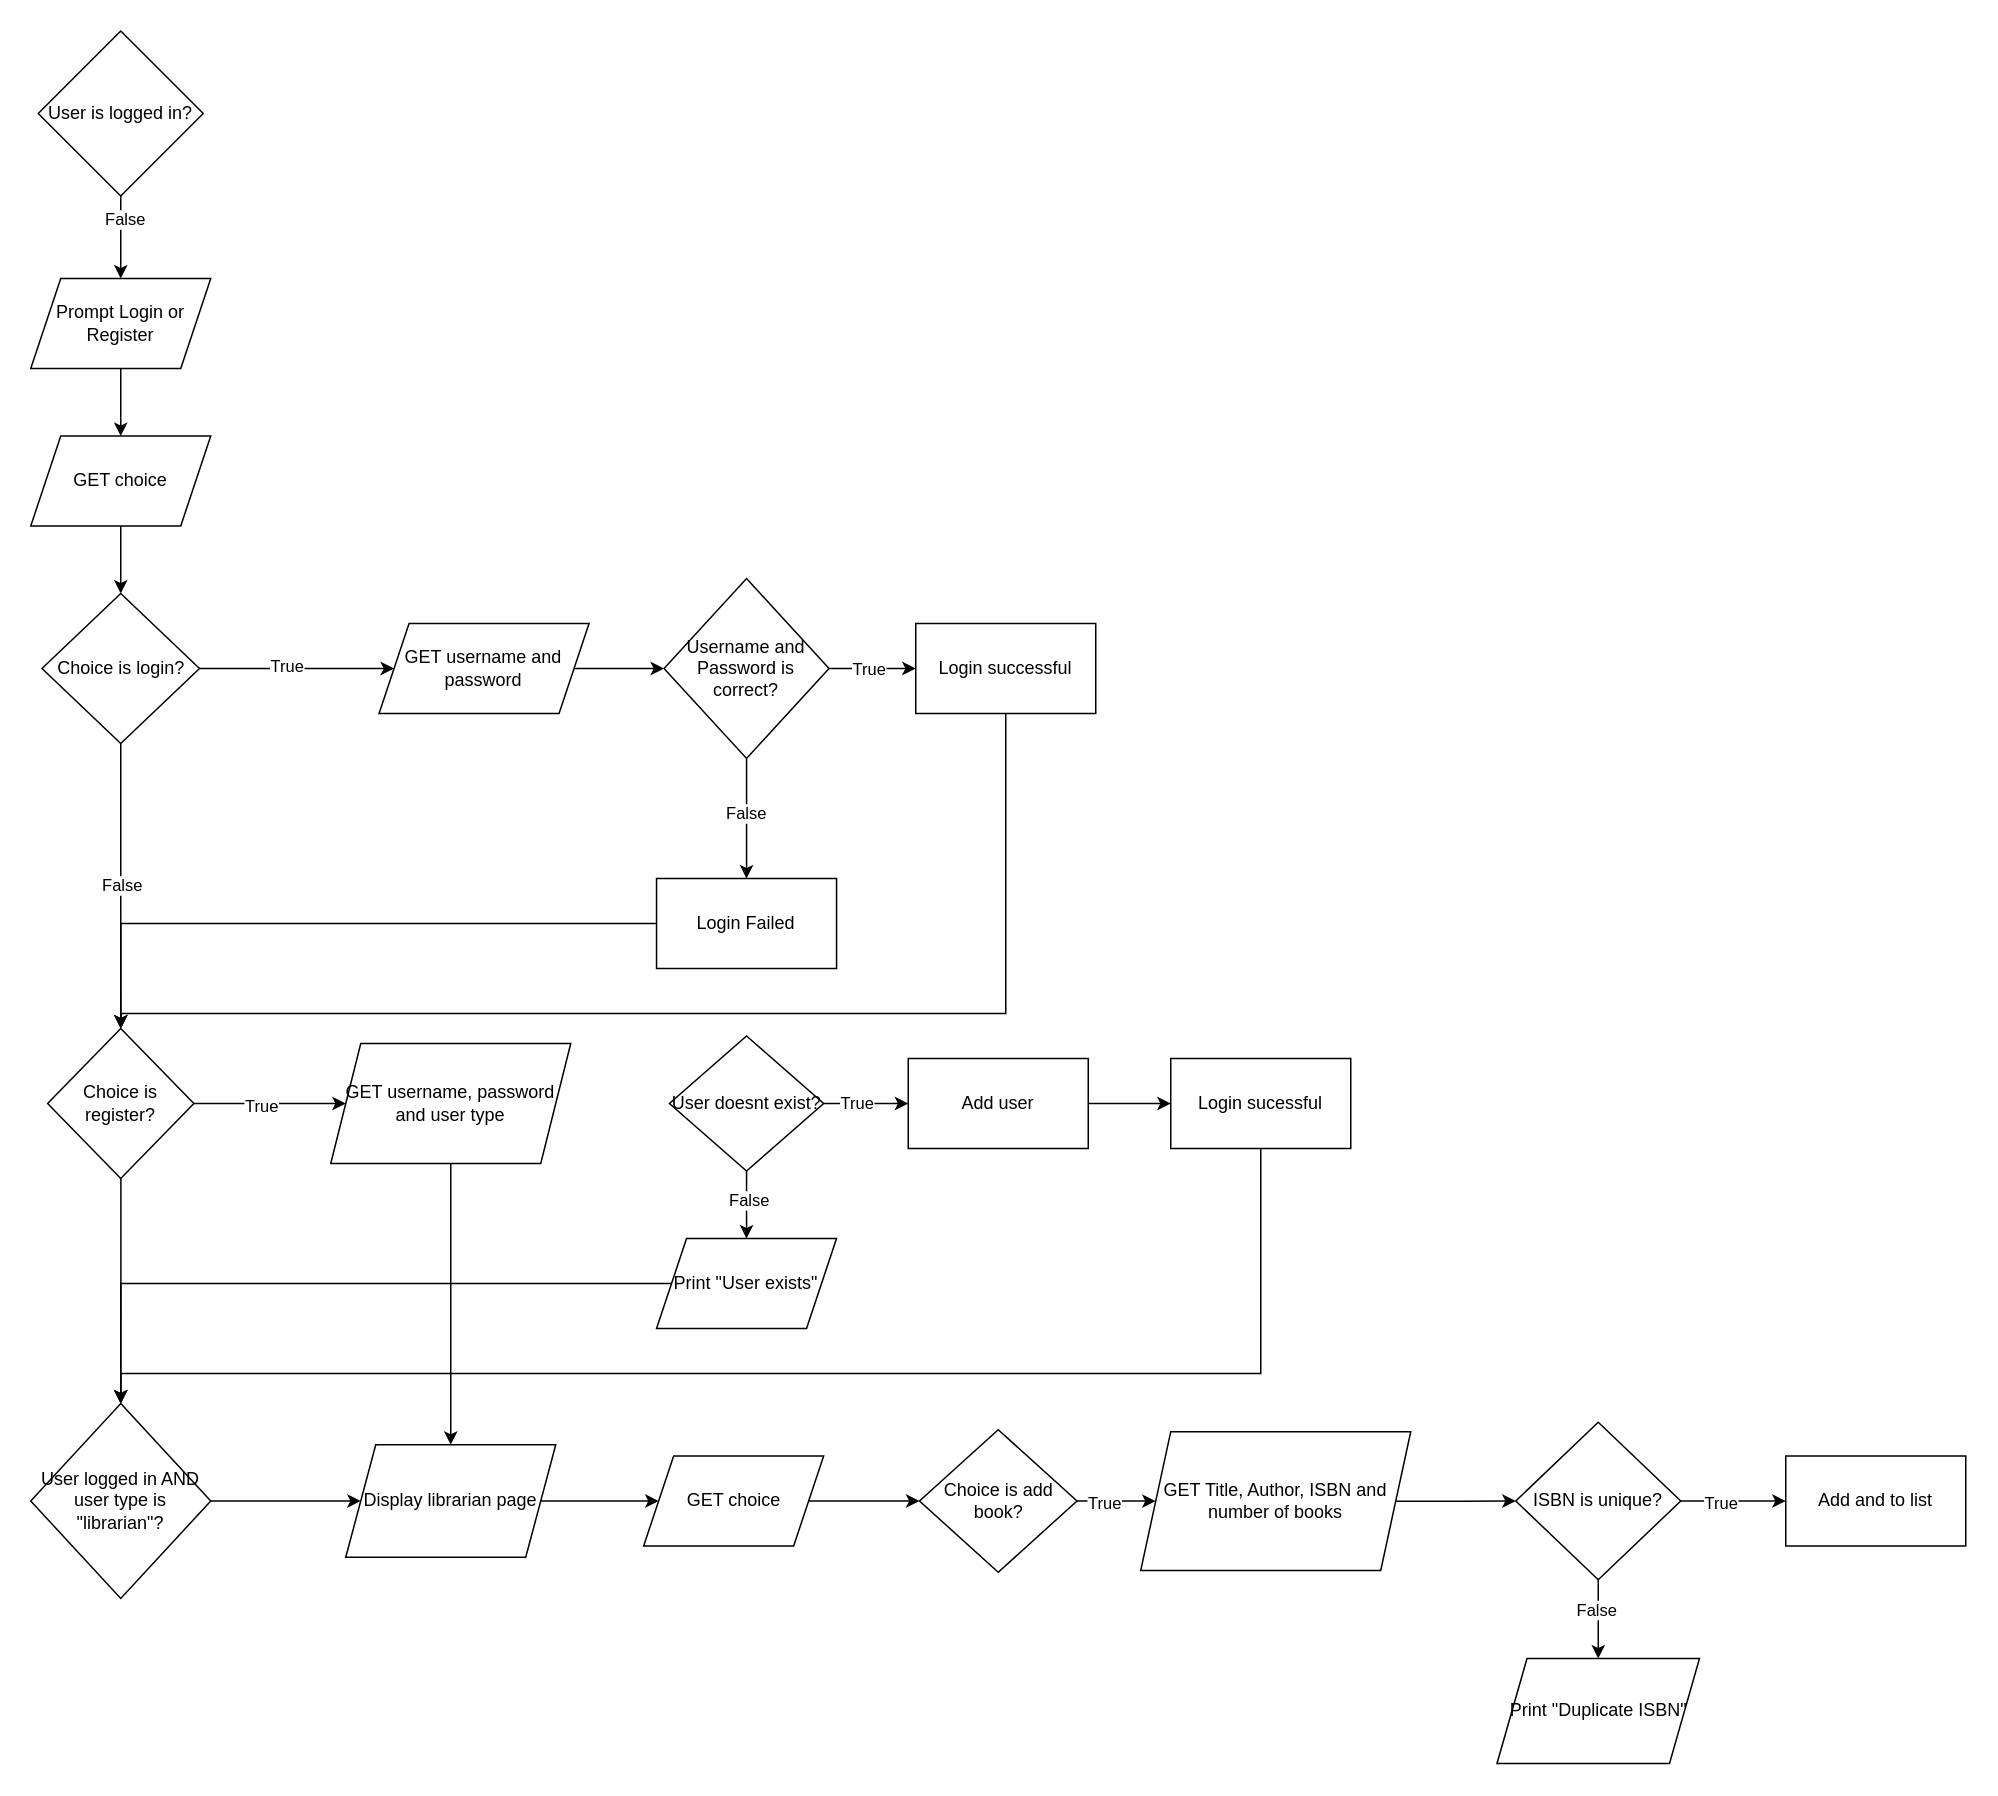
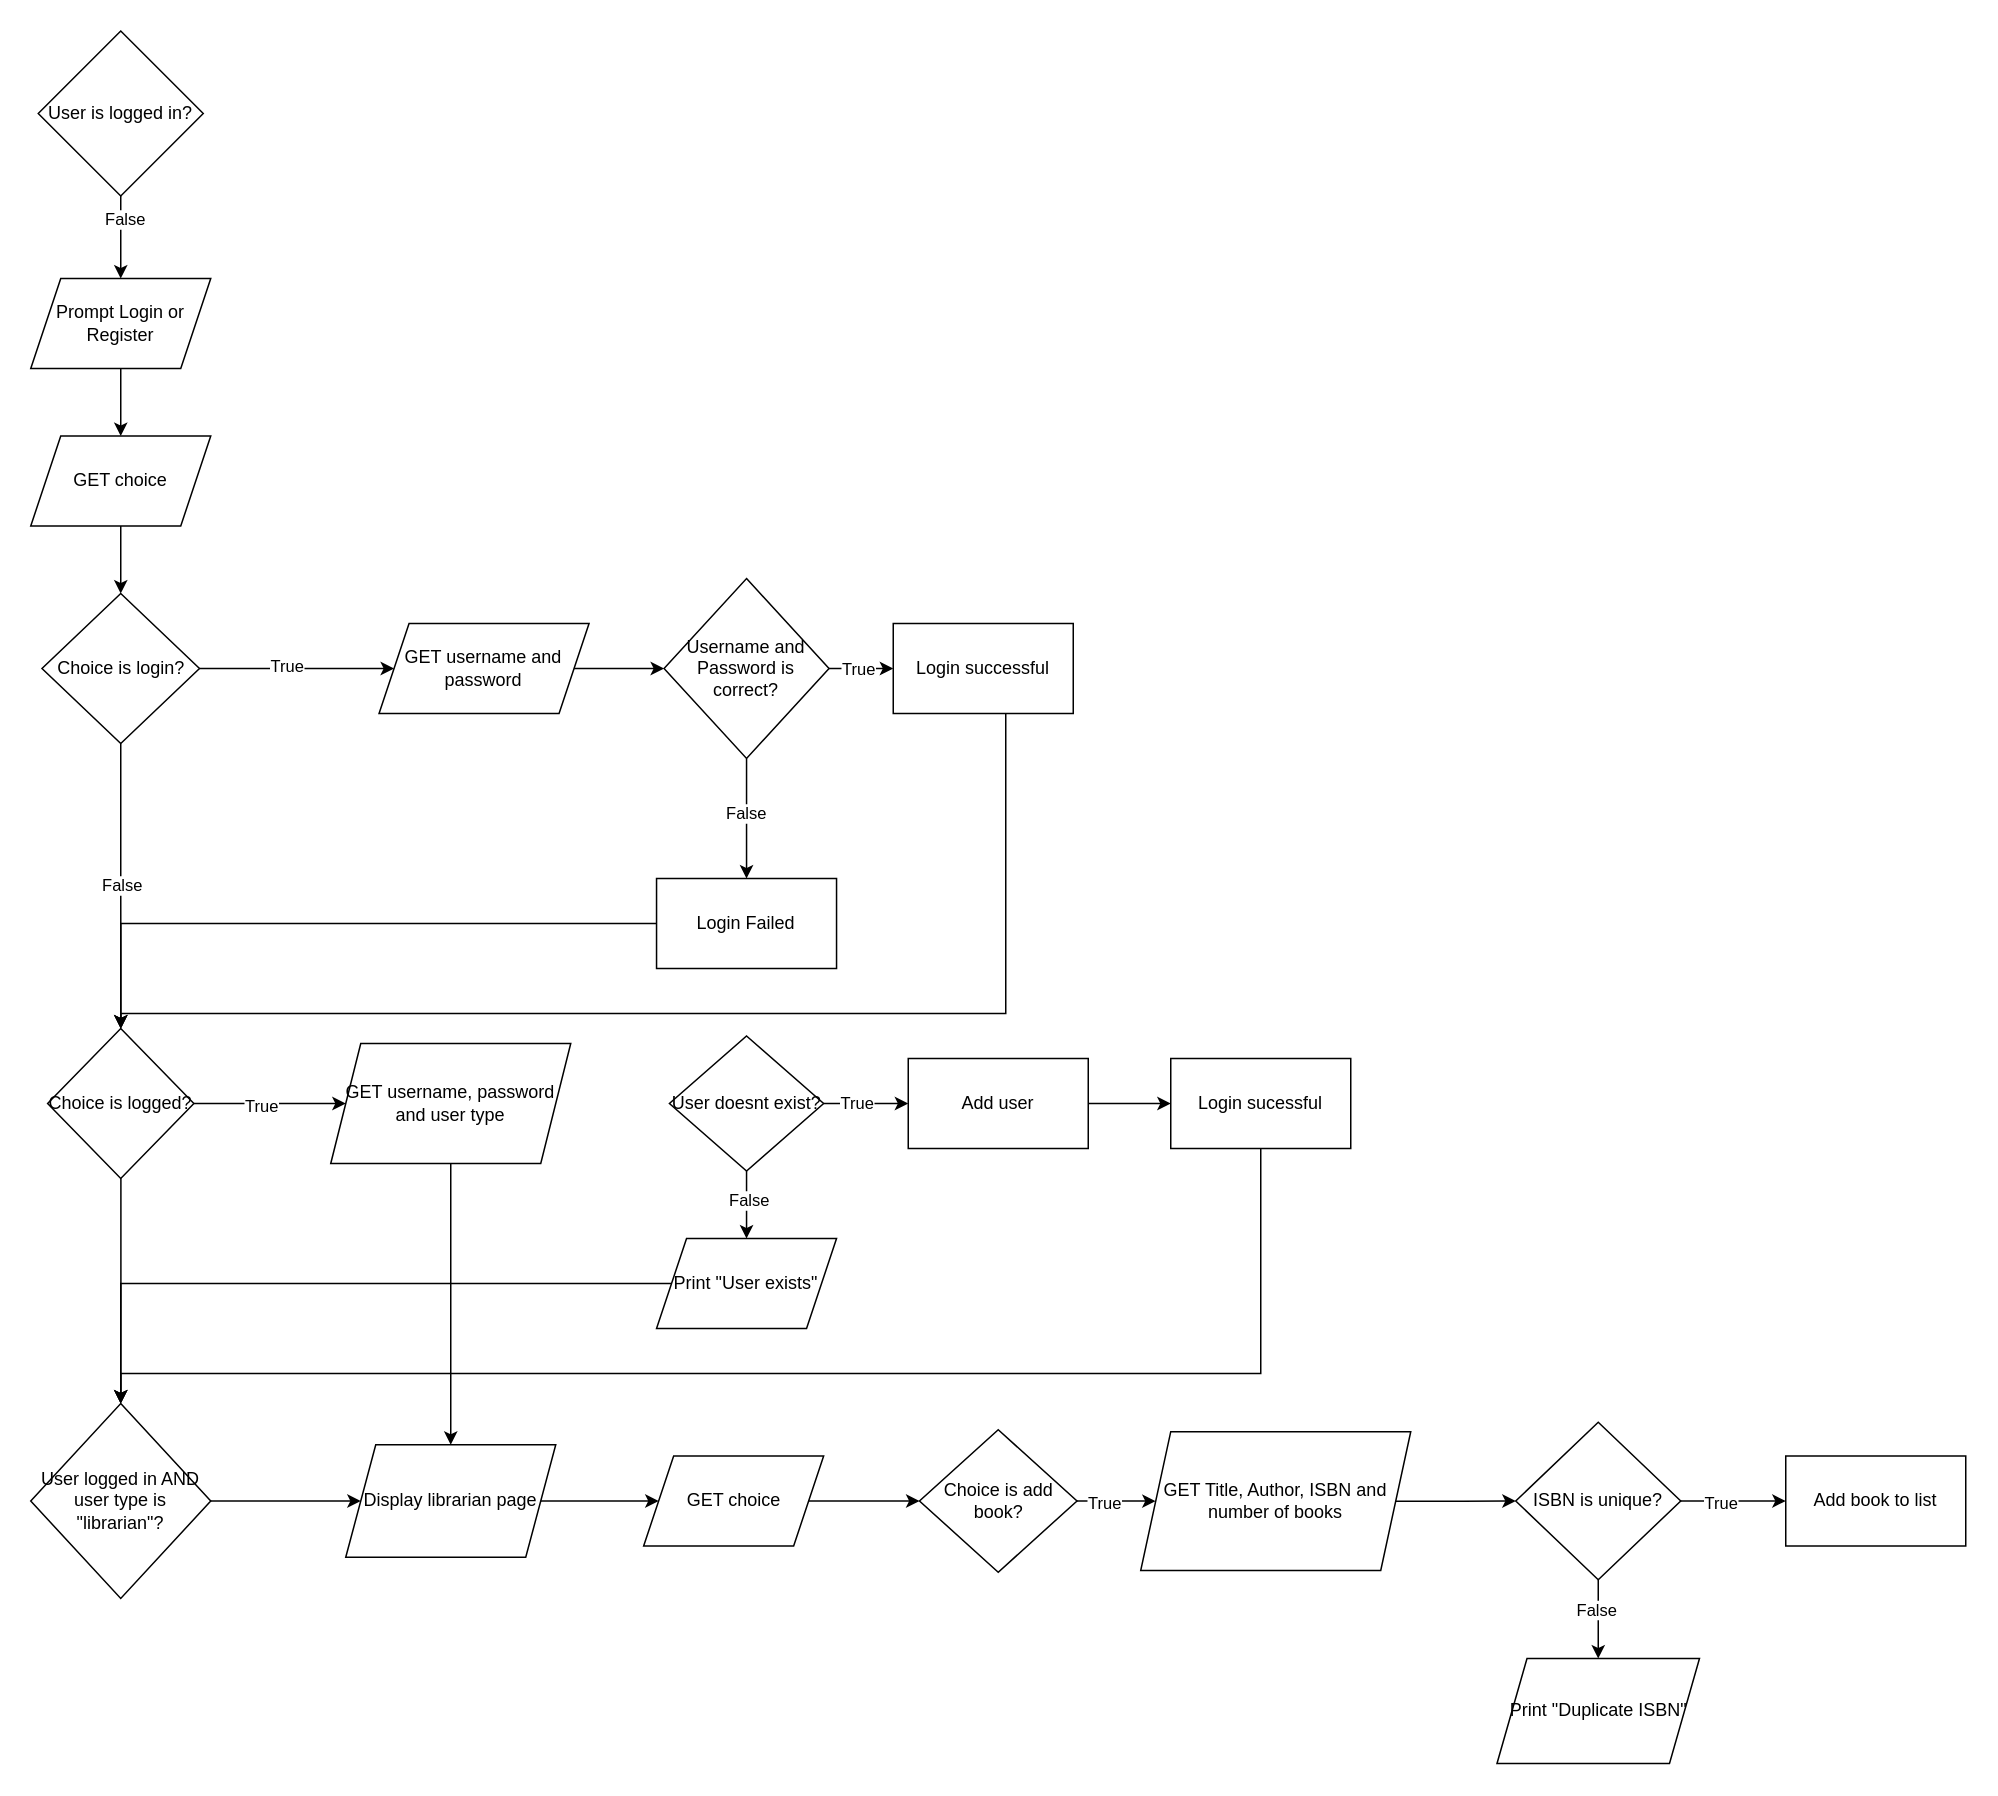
node "Login successful": moved (1006, 668) -> (983, 668)
node "Choice is register?": label "Choice is register?" -> "Choice is logged?"
node "Add and to list": label "Add and to list" -> "Add book to list"
